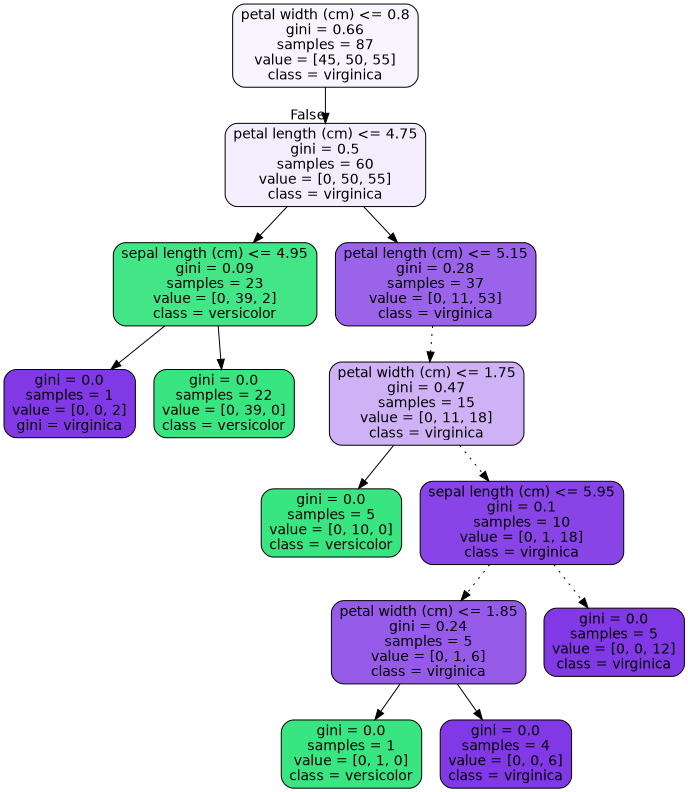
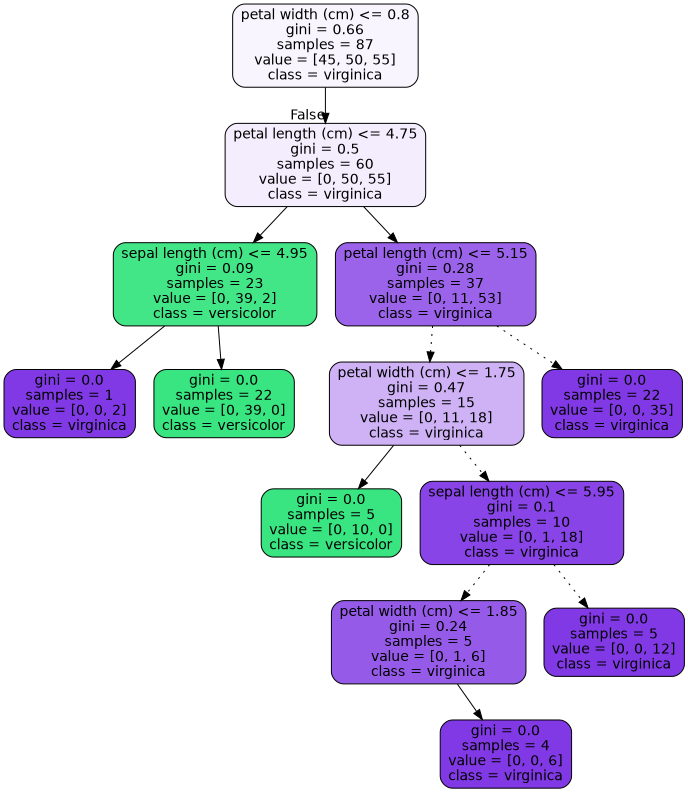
node "gini = 0.0 samples = 1 value = [0, 0, 2] gini = virginica": label "gini = 0.0 samples = 1 value = [0, 0, 2] gini = virginica" -> "gini = 0.0 samples = 1 value = [0, 0, 2] class = virginica"
node "gini = 0.0 samples = 22 value = [0, 0, 35] class = virginica": added
node "gini = 0.0 samples = 1 value = [0, 1, 0] class = versicolor": removed
